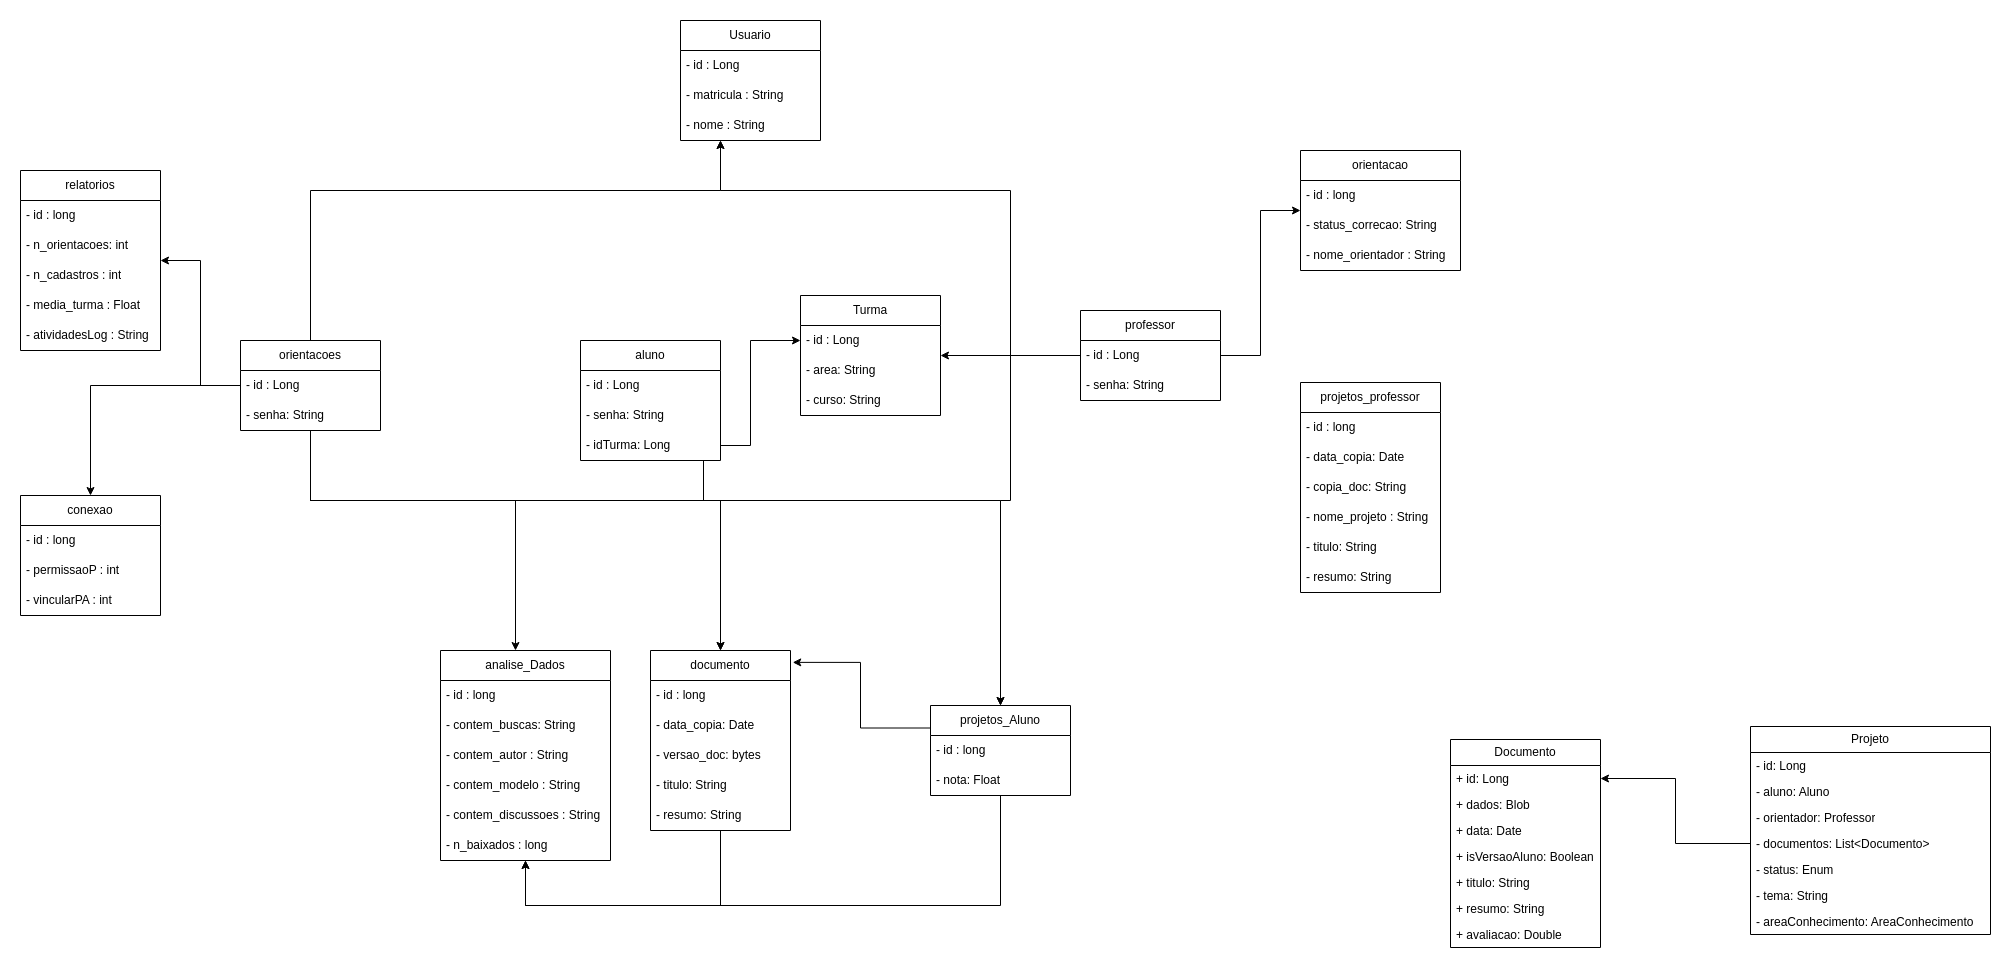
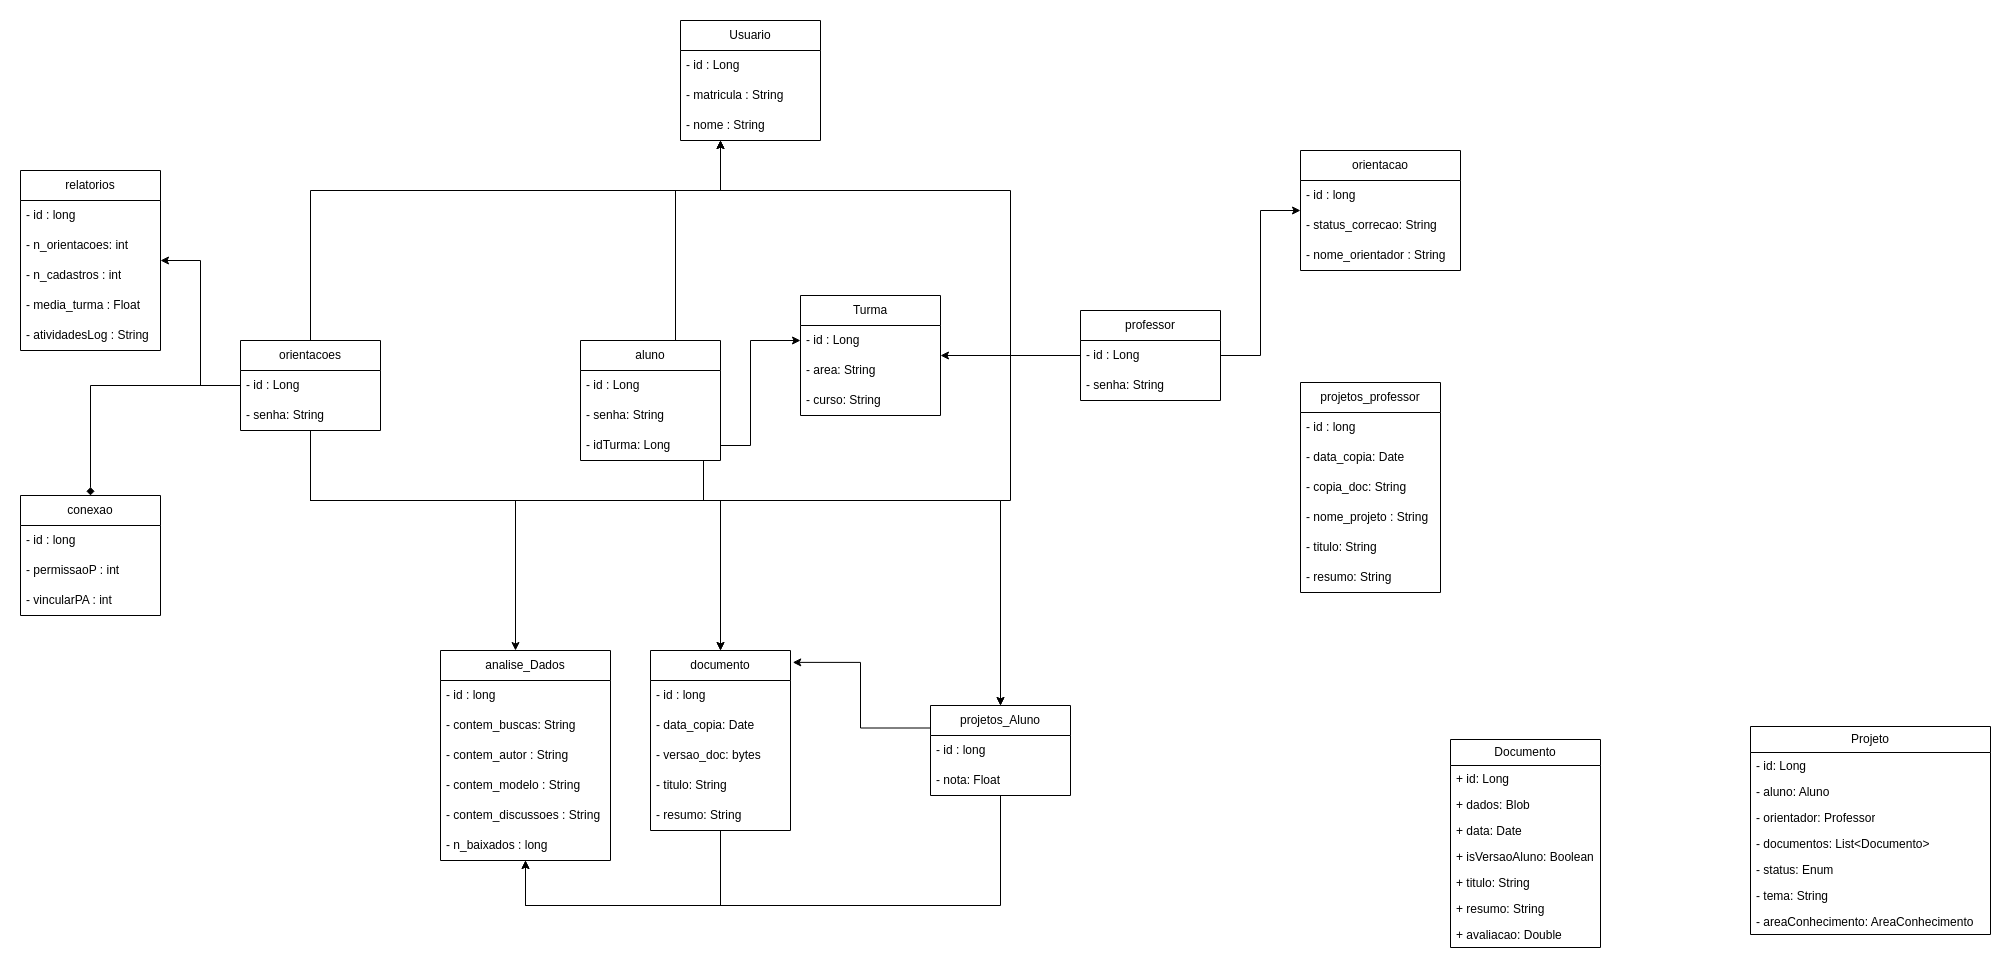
edge "aluno" -> "Usuario": added
edge "orientacoes" -> "conexao": arrowhead classic -> diamond
edge "- documentos: List<Documento>" -> "+ id: Long": removed
